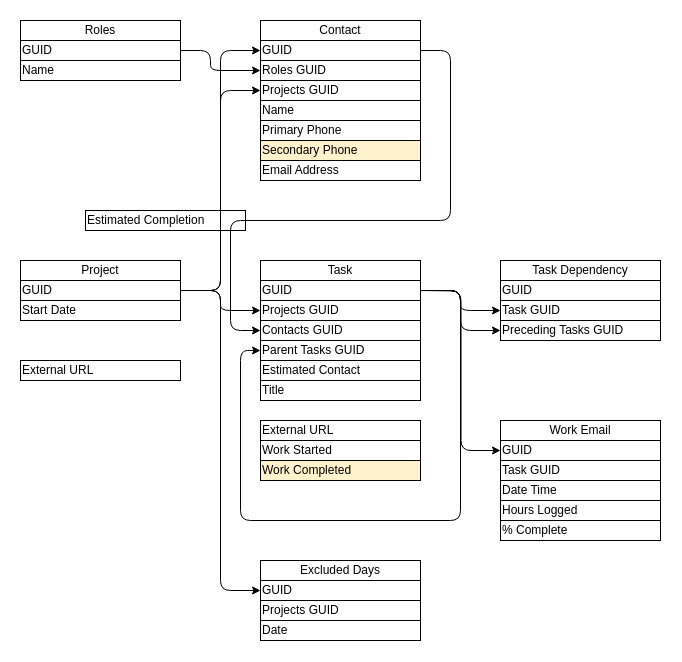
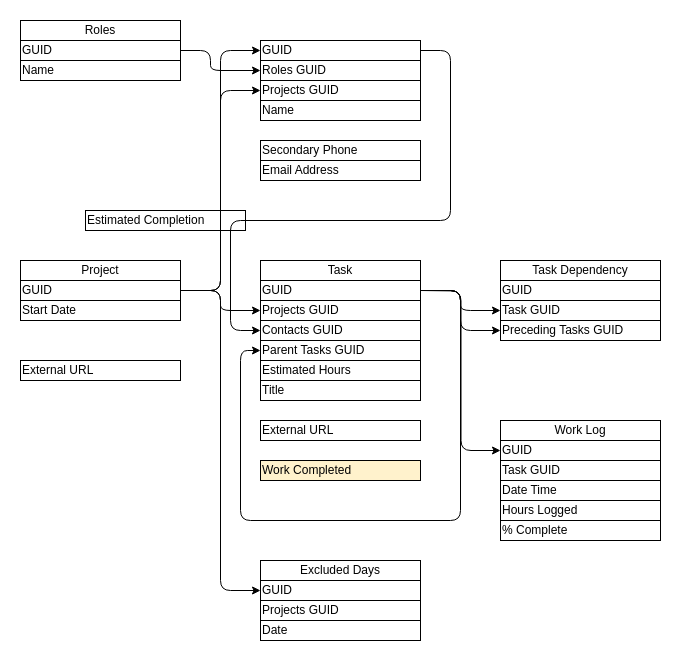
node "Contact": removed
node "Primary Phone": removed
node "Secondary Phone": fillcolor #fff2cc -> #ffffff
node "Estimated Contact": label "Estimated Contact" -> "Estimated Hours"
node "Work Email": label "Work Email" -> "Work Log"
node "Work Started": removed
